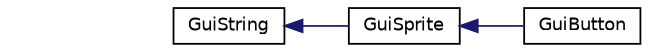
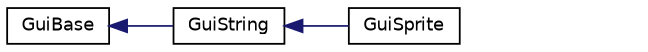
node "GuiBase": added
node "GuiButton": removed
